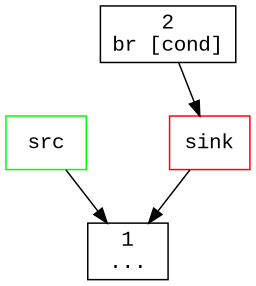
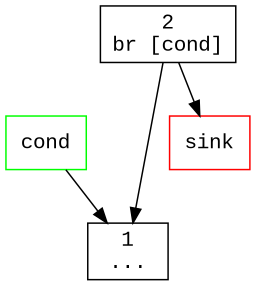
node "src": label "src" -> "cond"
edge "sink" -> "1 ...": now "2 br [cond]" -> "1 ..."
